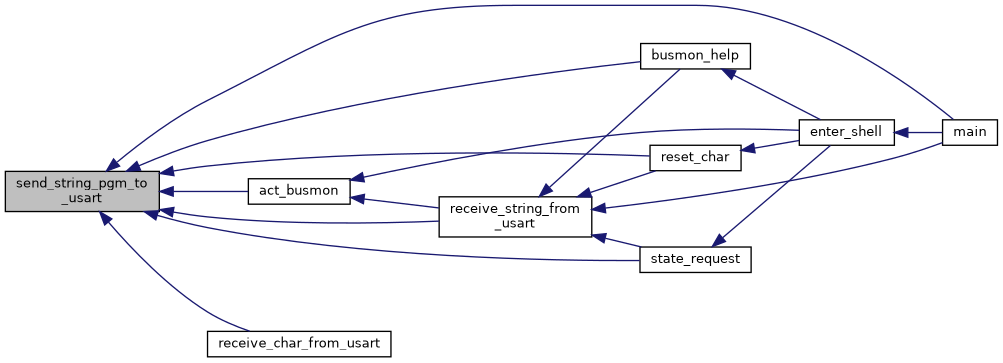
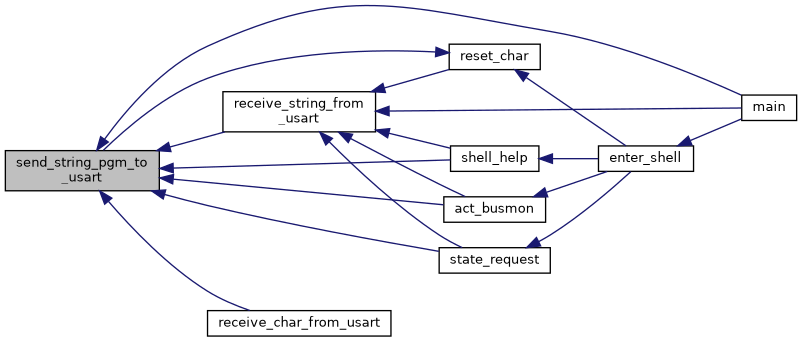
node "busmon_help": label "busmon_help" -> "shell_help"
edge "reset_char" -> "send_string_pgm_to _usart": reversed
edge "receive_string_from _usart" -> "act_busmon": reversed
